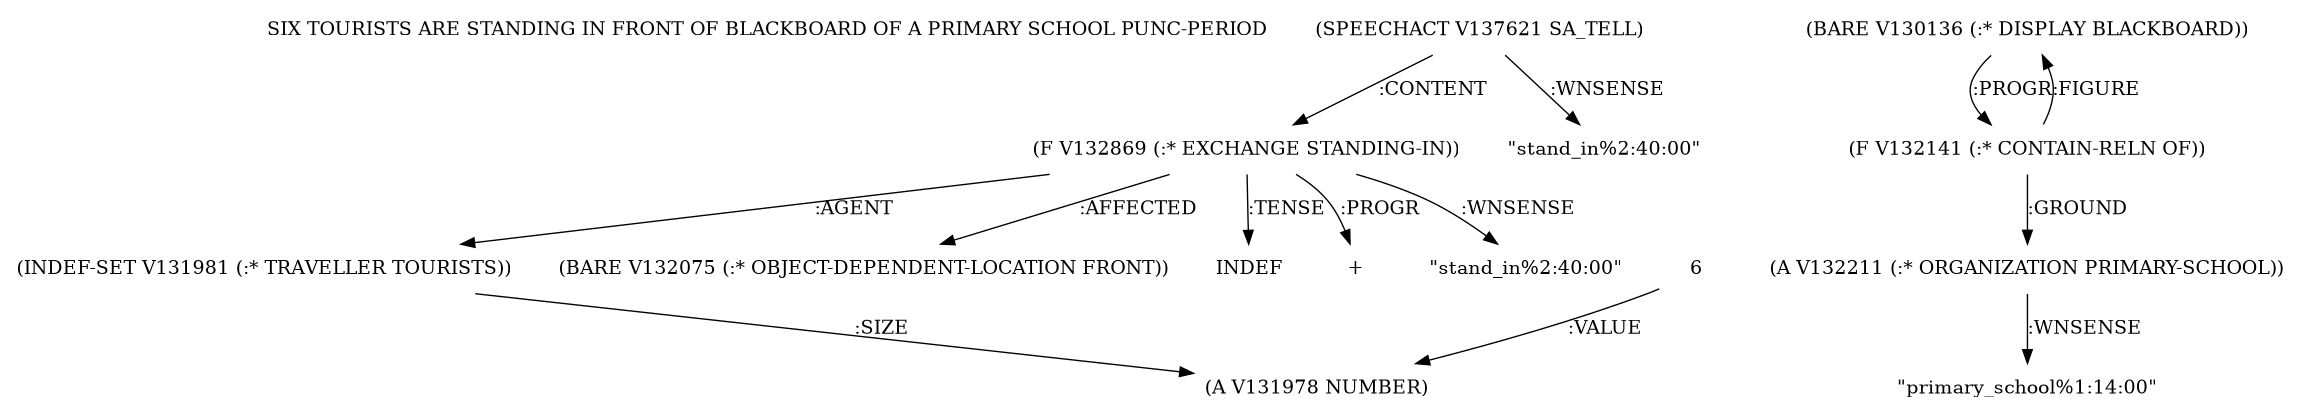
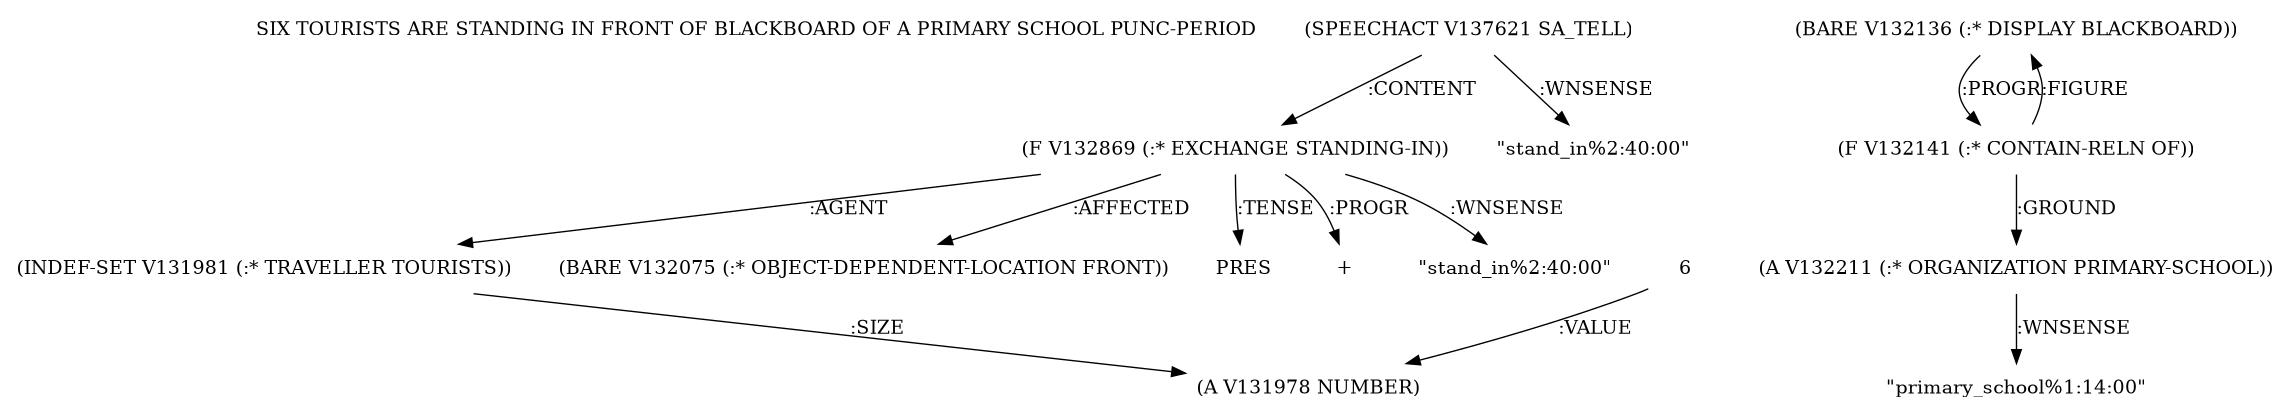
node "(BARE V130136 (:* DISPLAY BLACKBOARD))": label "(BARE V130136 (:* DISPLAY BLACKBOARD))" -> "(BARE V132136 (:* DISPLAY BLACKBOARD))"
node "INDEF": label "INDEF" -> "PRES"
